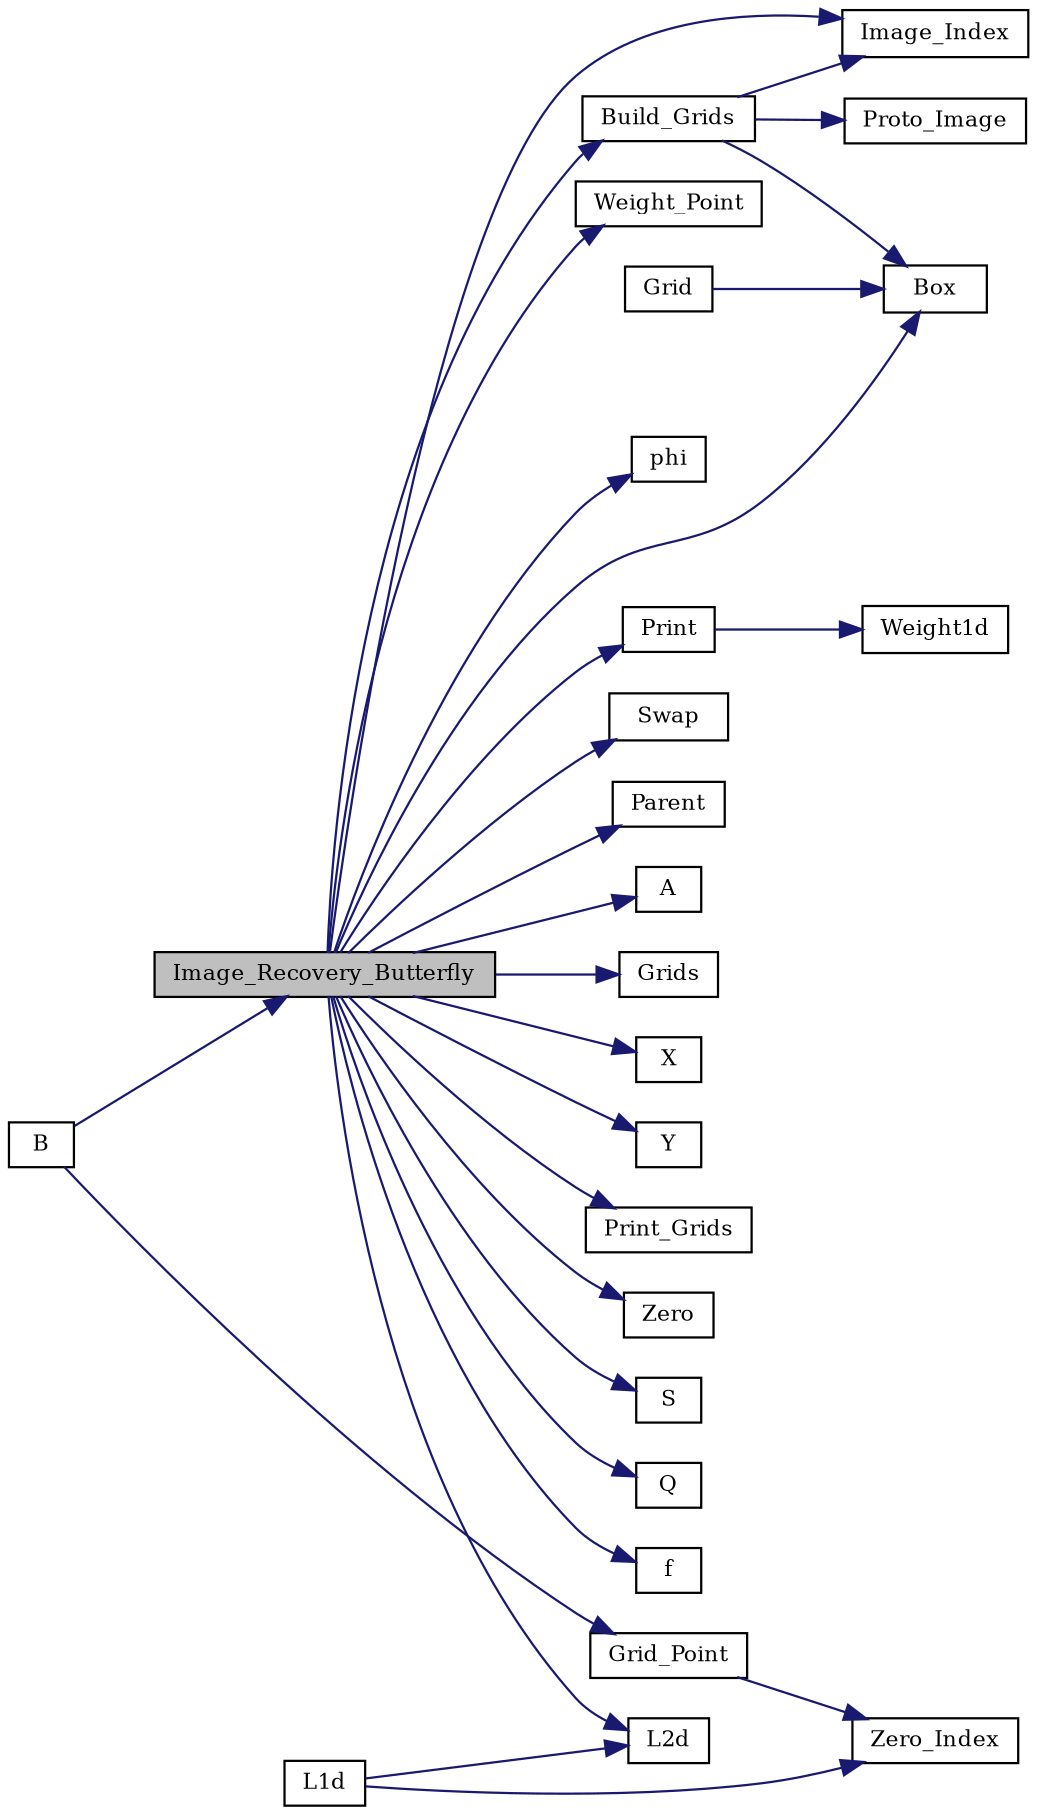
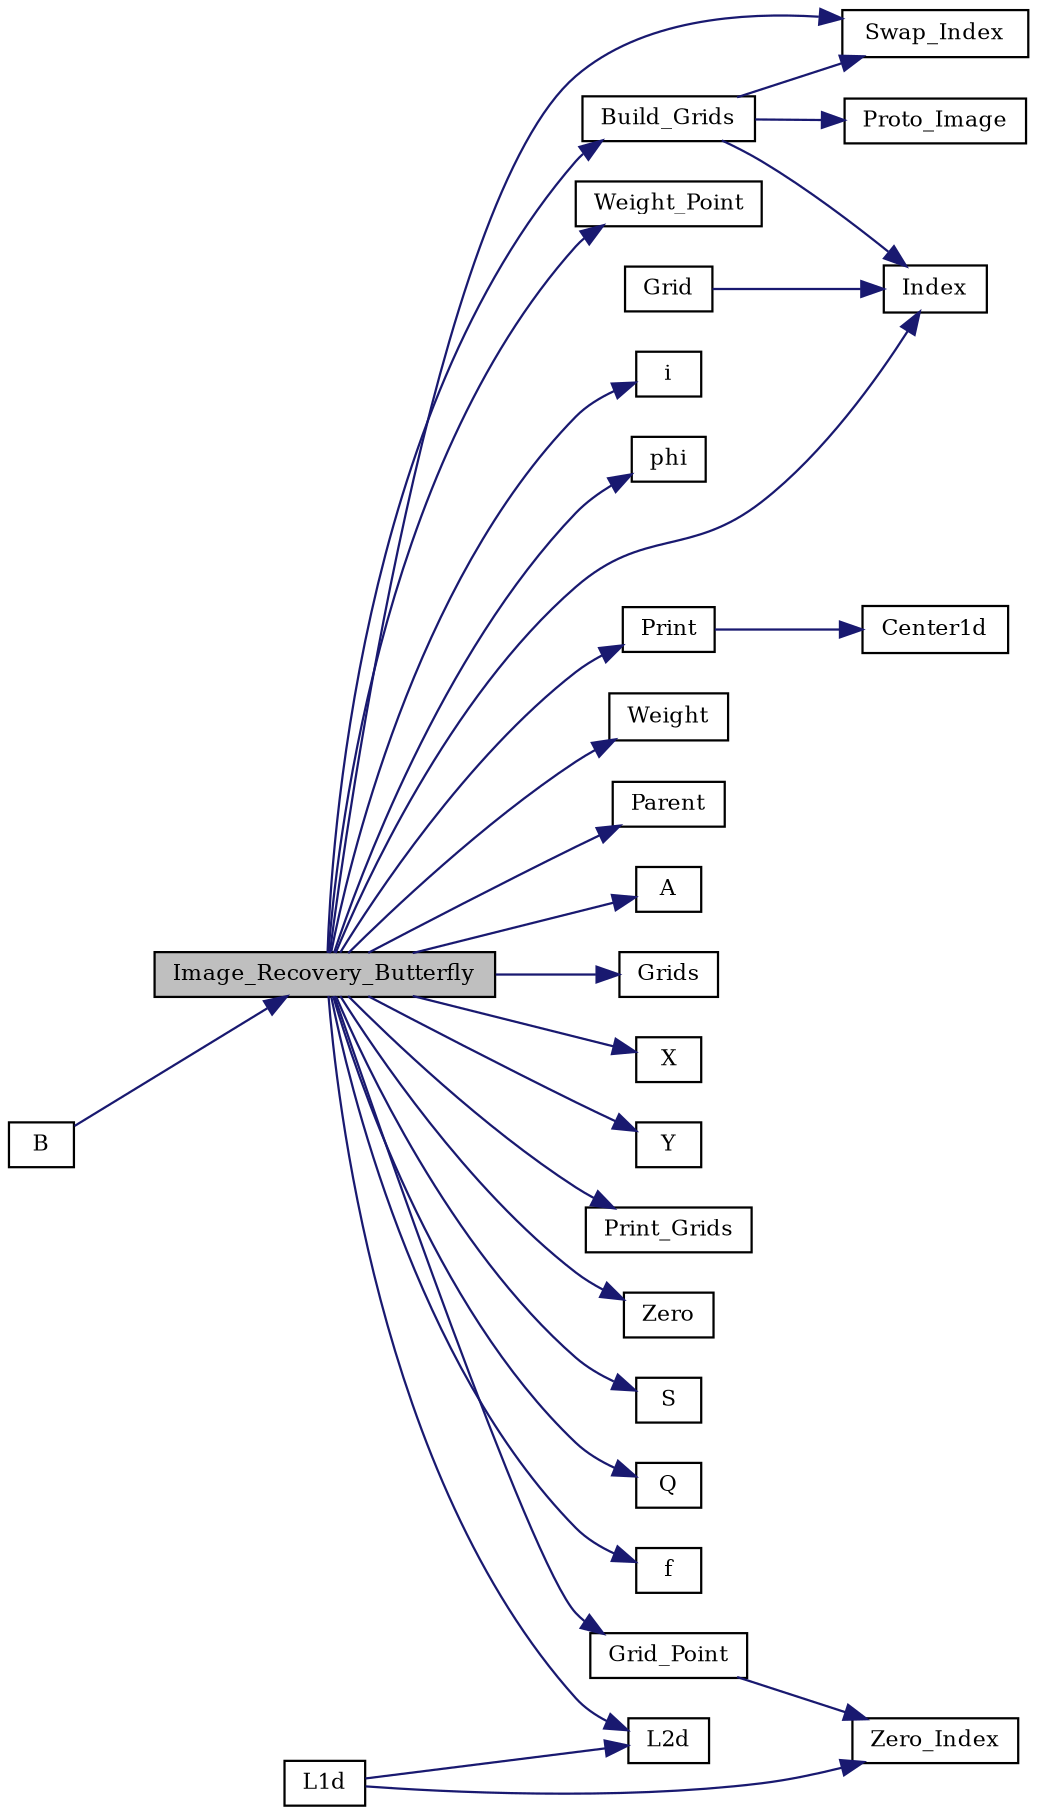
node "Image_Index": label "Image_Index" -> "Swap_Index"
node "Box": label "Box" -> "Index"
node "i": added
node "Weight1d": label "Weight1d" -> "Center1d"
node "Swap": label "Swap" -> "Weight"
edge "B" -> "Grid_Point": now "Image_Recovery_Butterfly" -> "Grid_Point"
